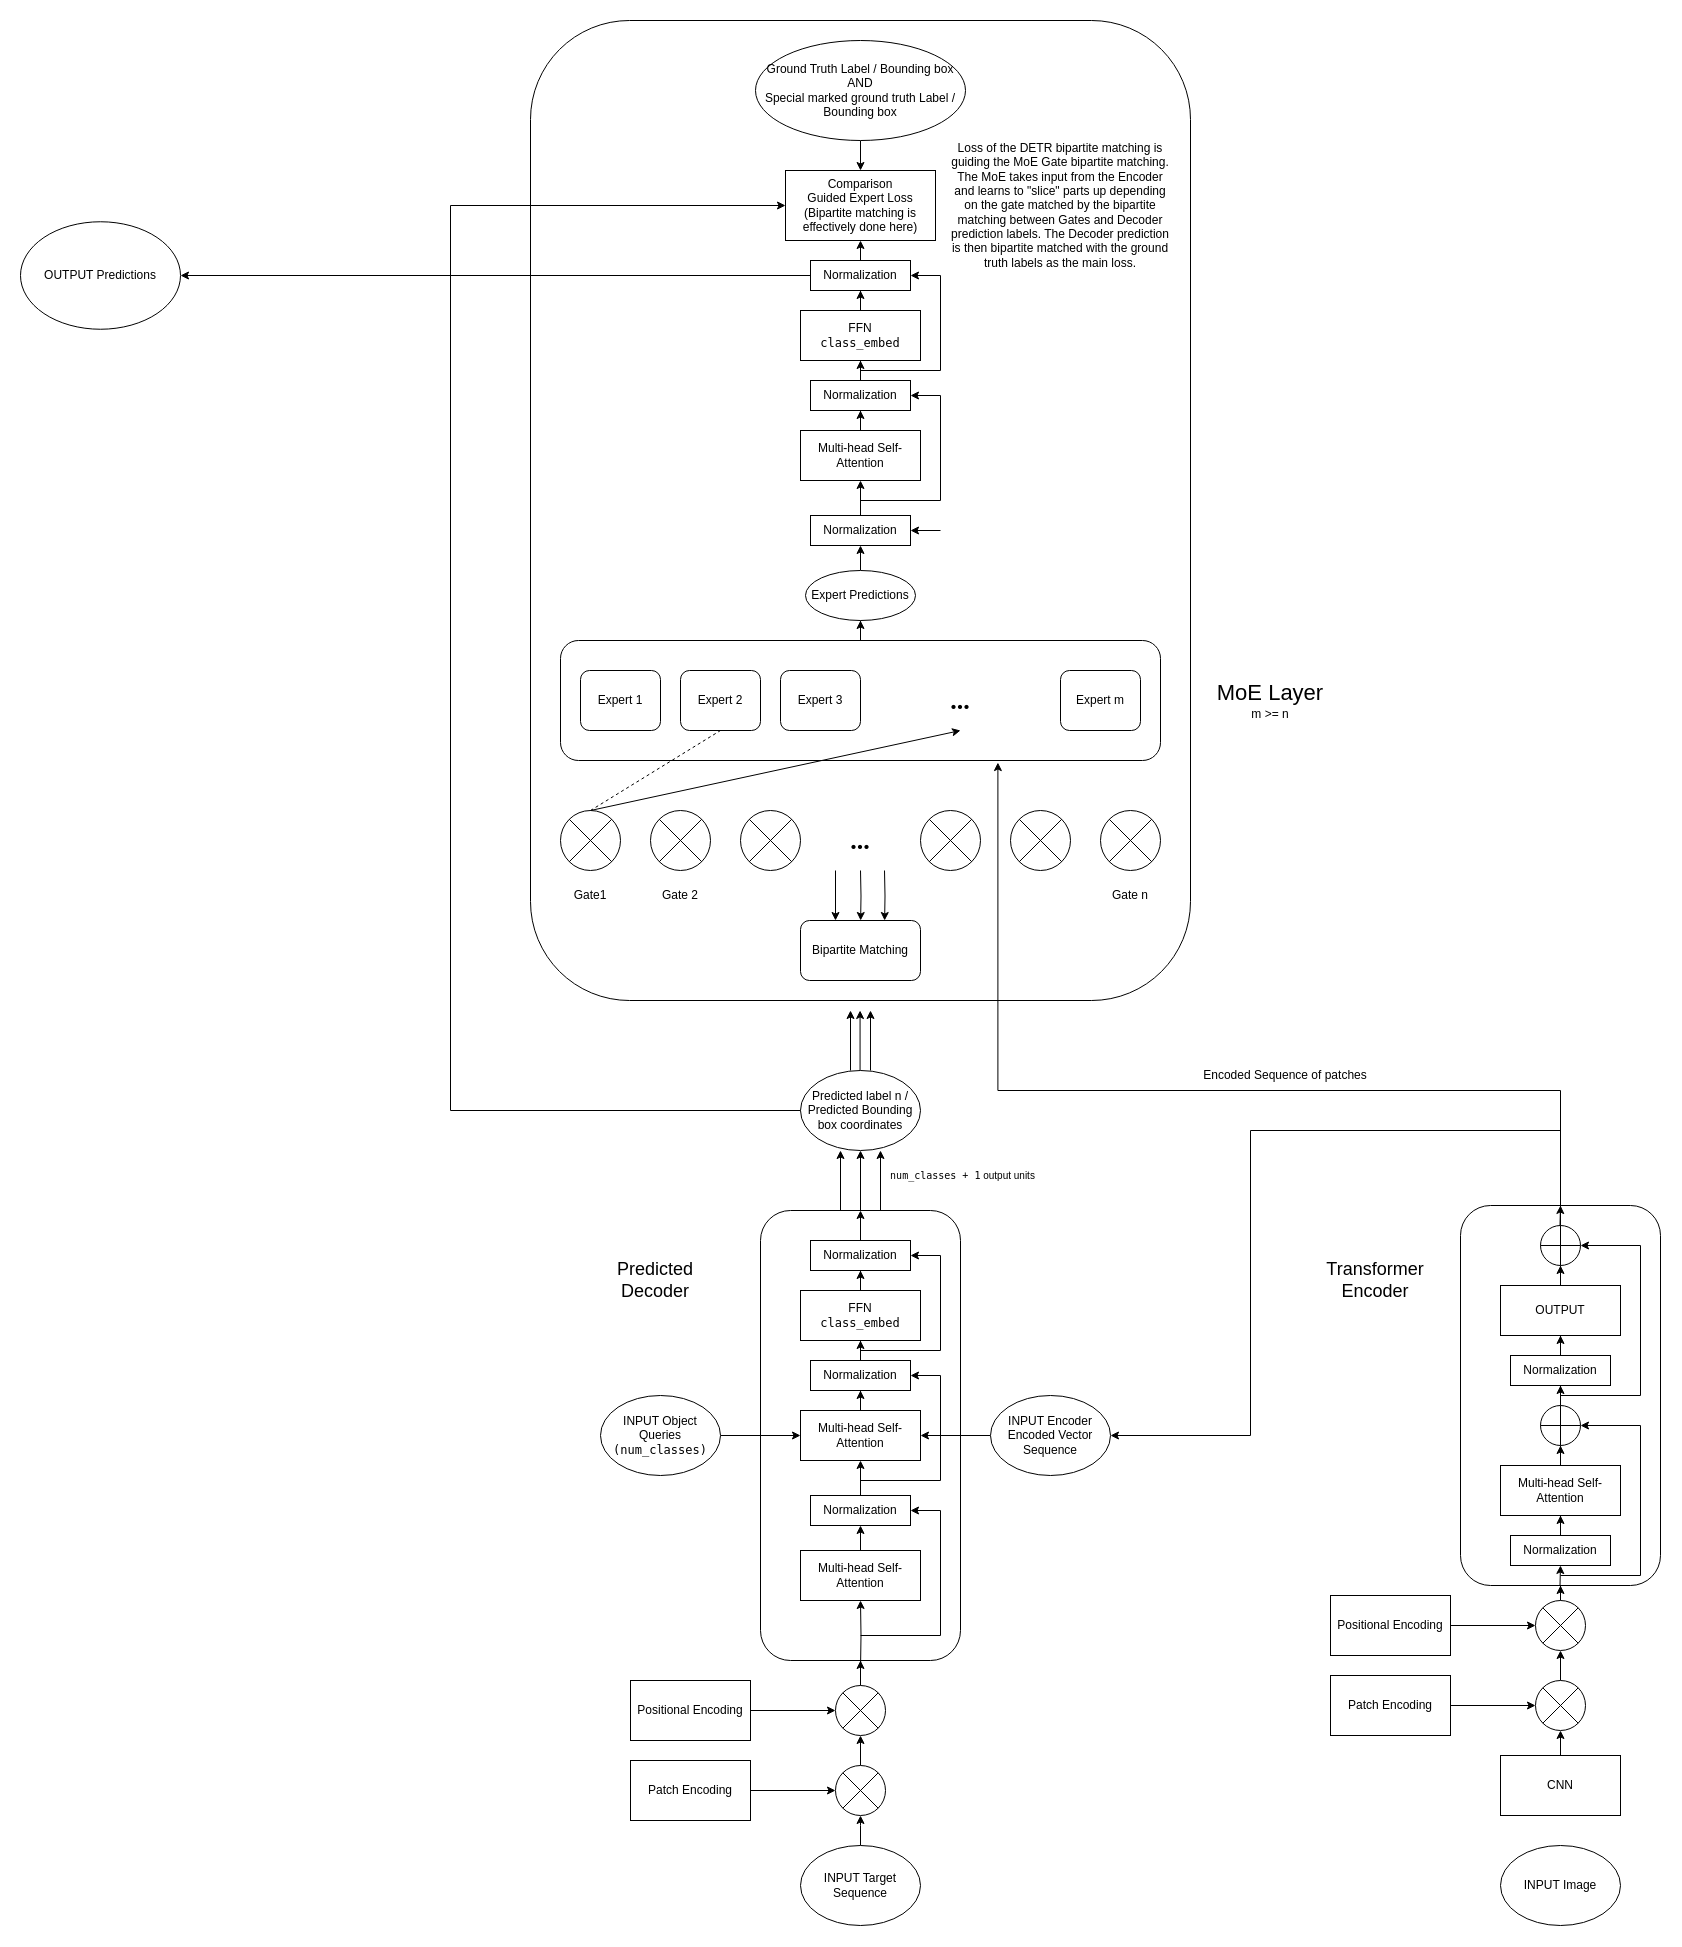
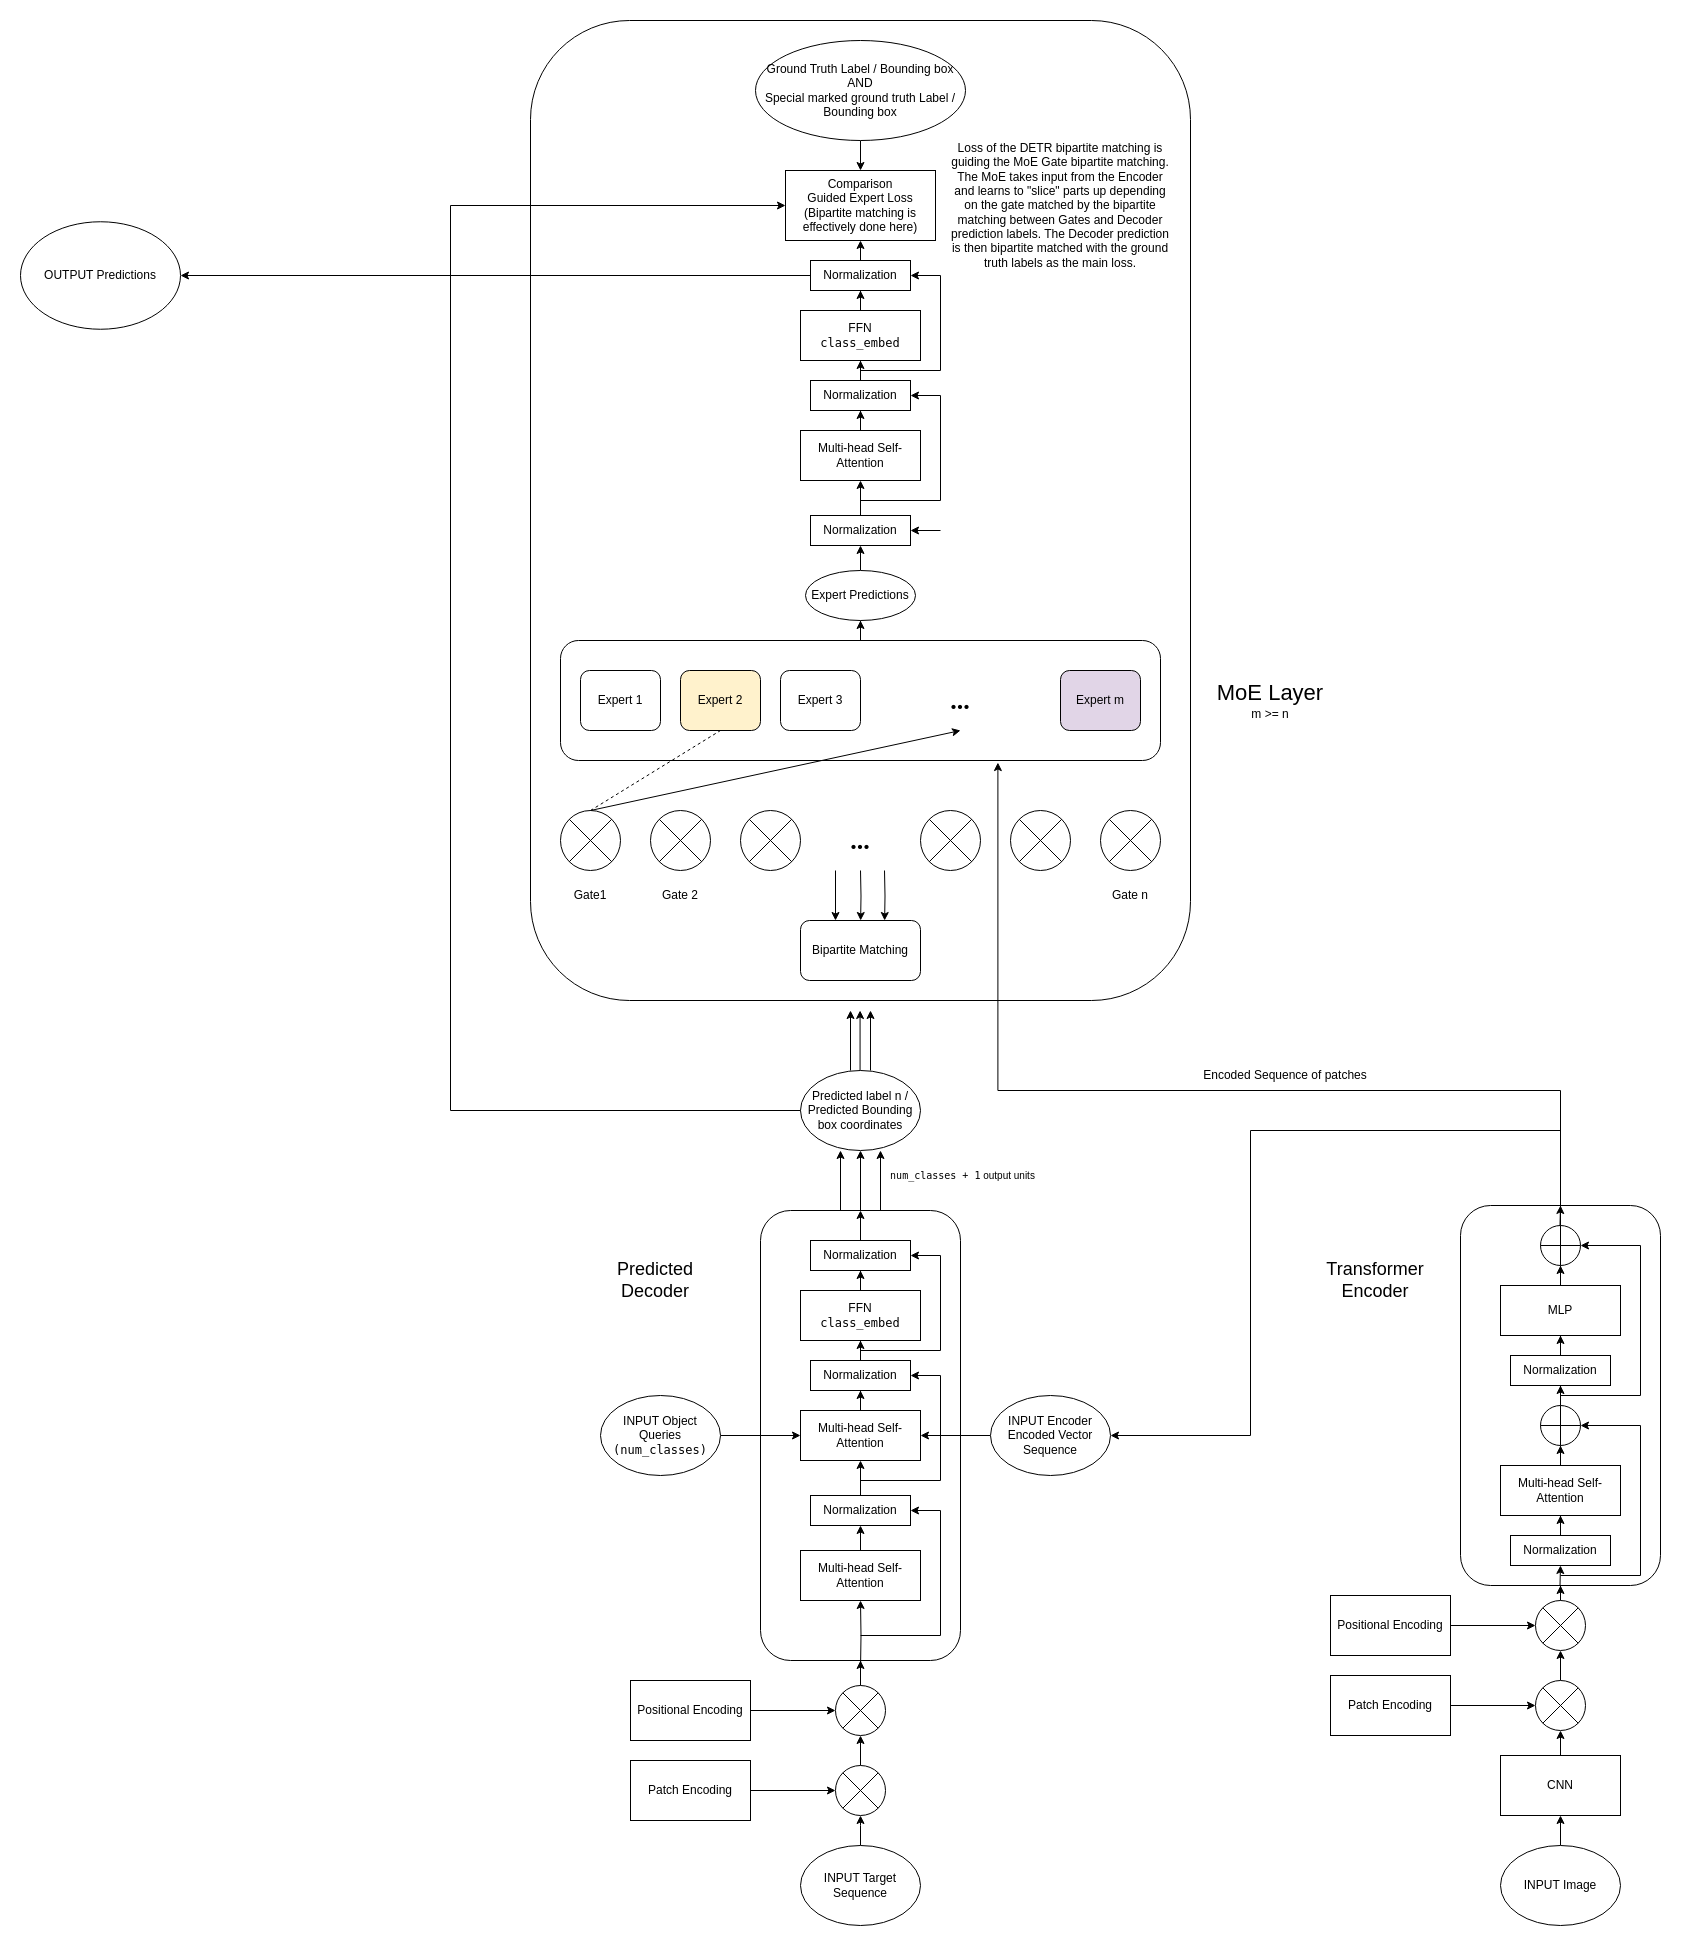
node "Expert 2": fillcolor #ffffff -> #fff2cc
node "Expert m": fillcolor #ffffff -> #e1d5e7
node "OUTPUT": label "OUTPUT" -> "MLP"
edge "INPUT Image" -> "CNN": added
